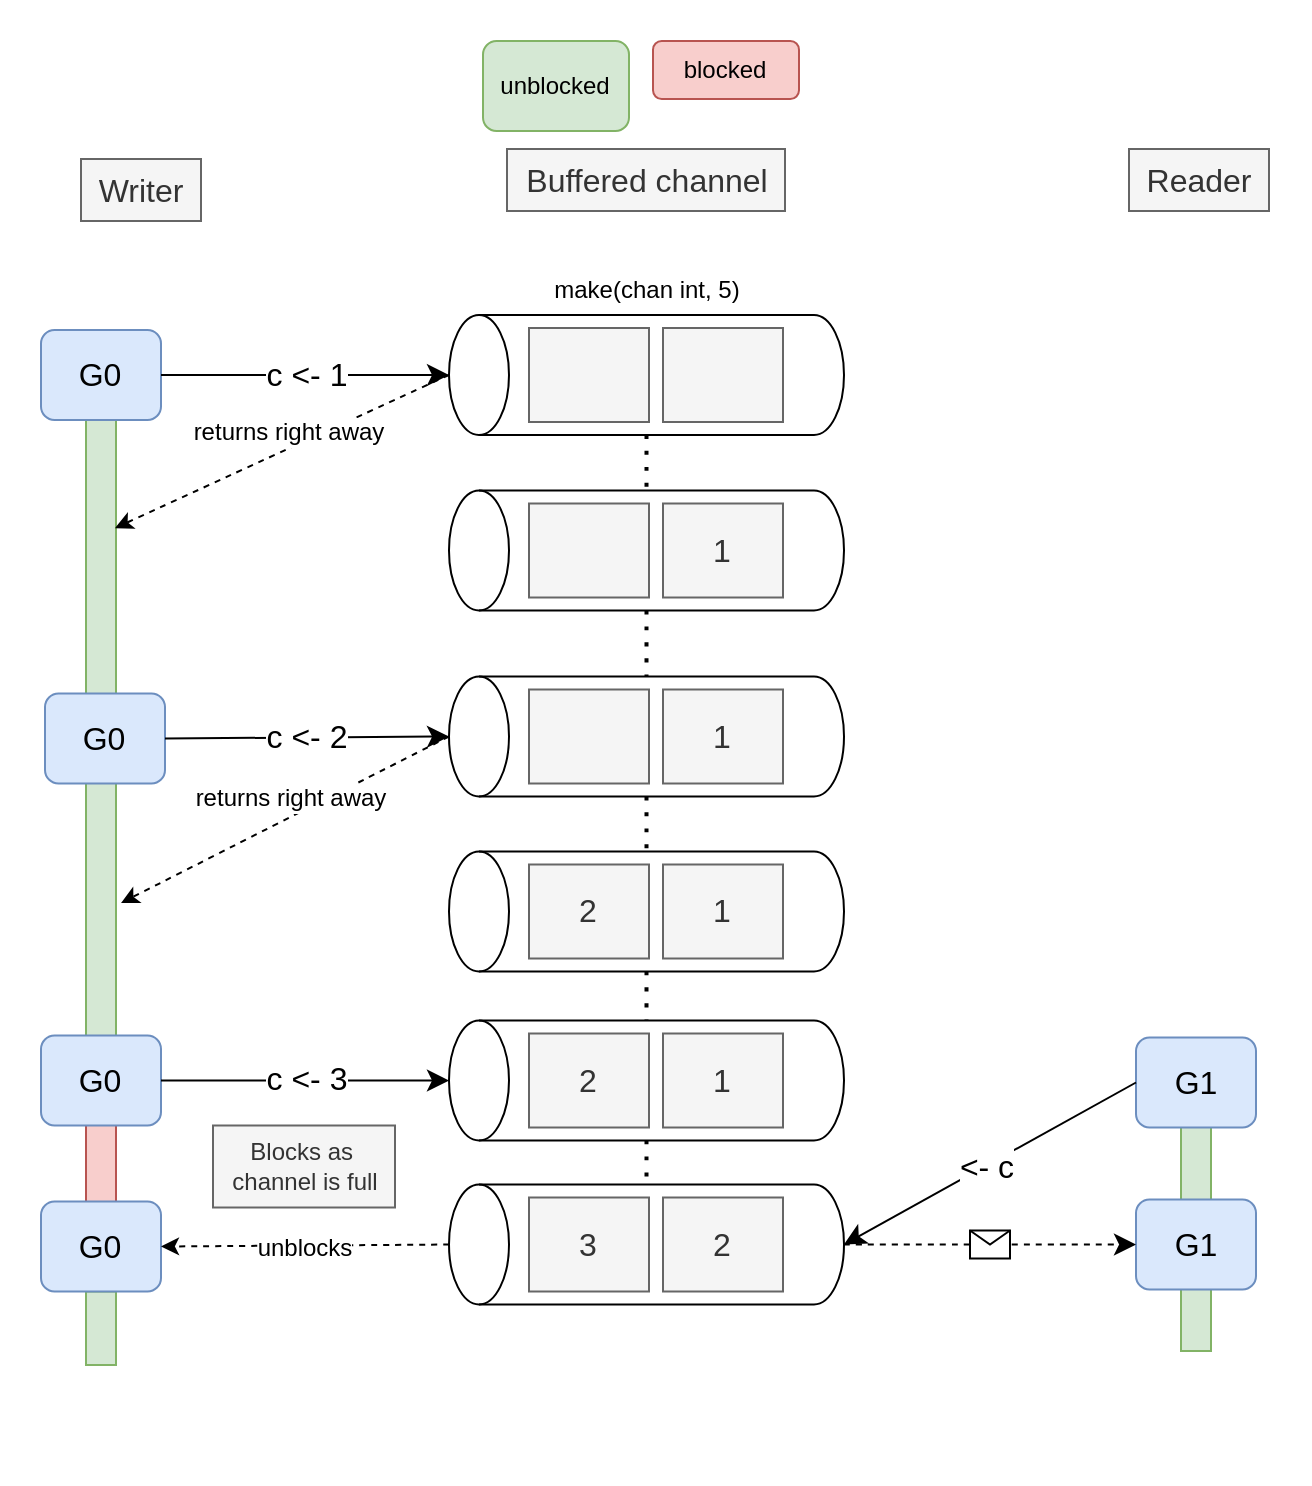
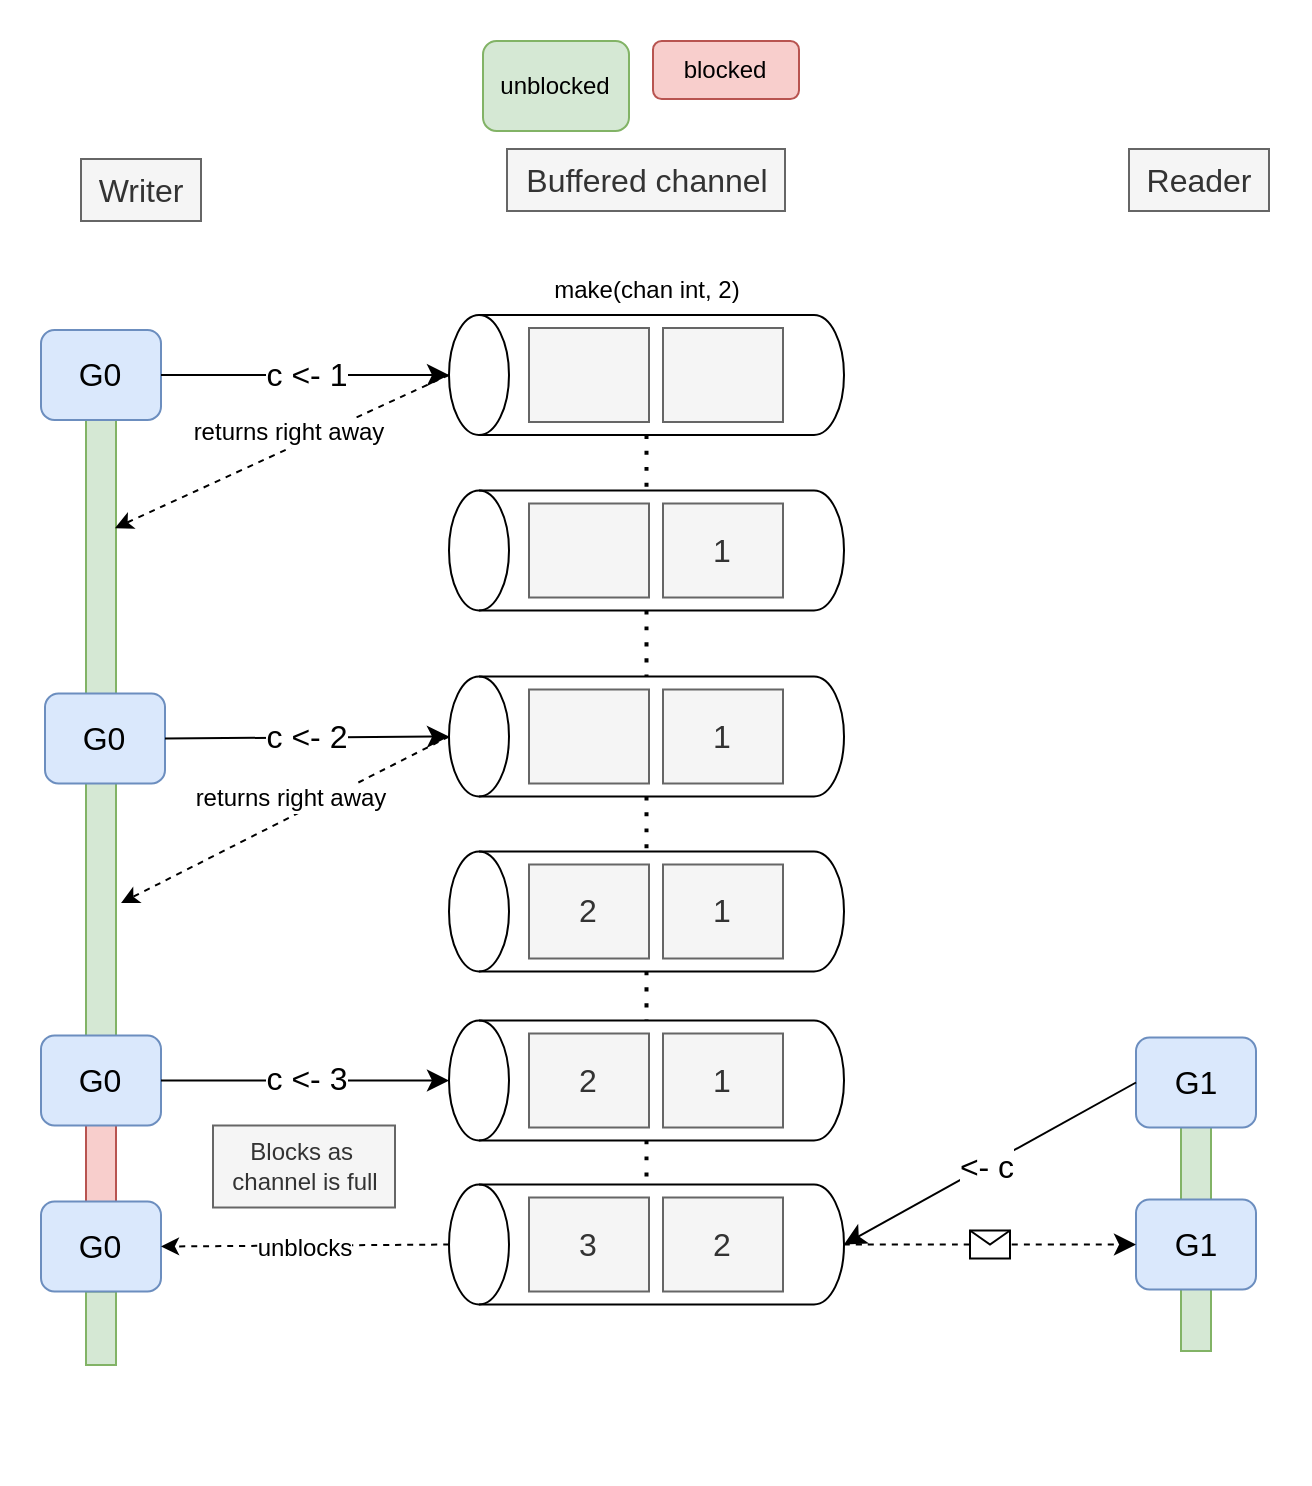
node "make(chan int, 5)": label "make(chan int, 5)" -> "make(chan int, 2)"
